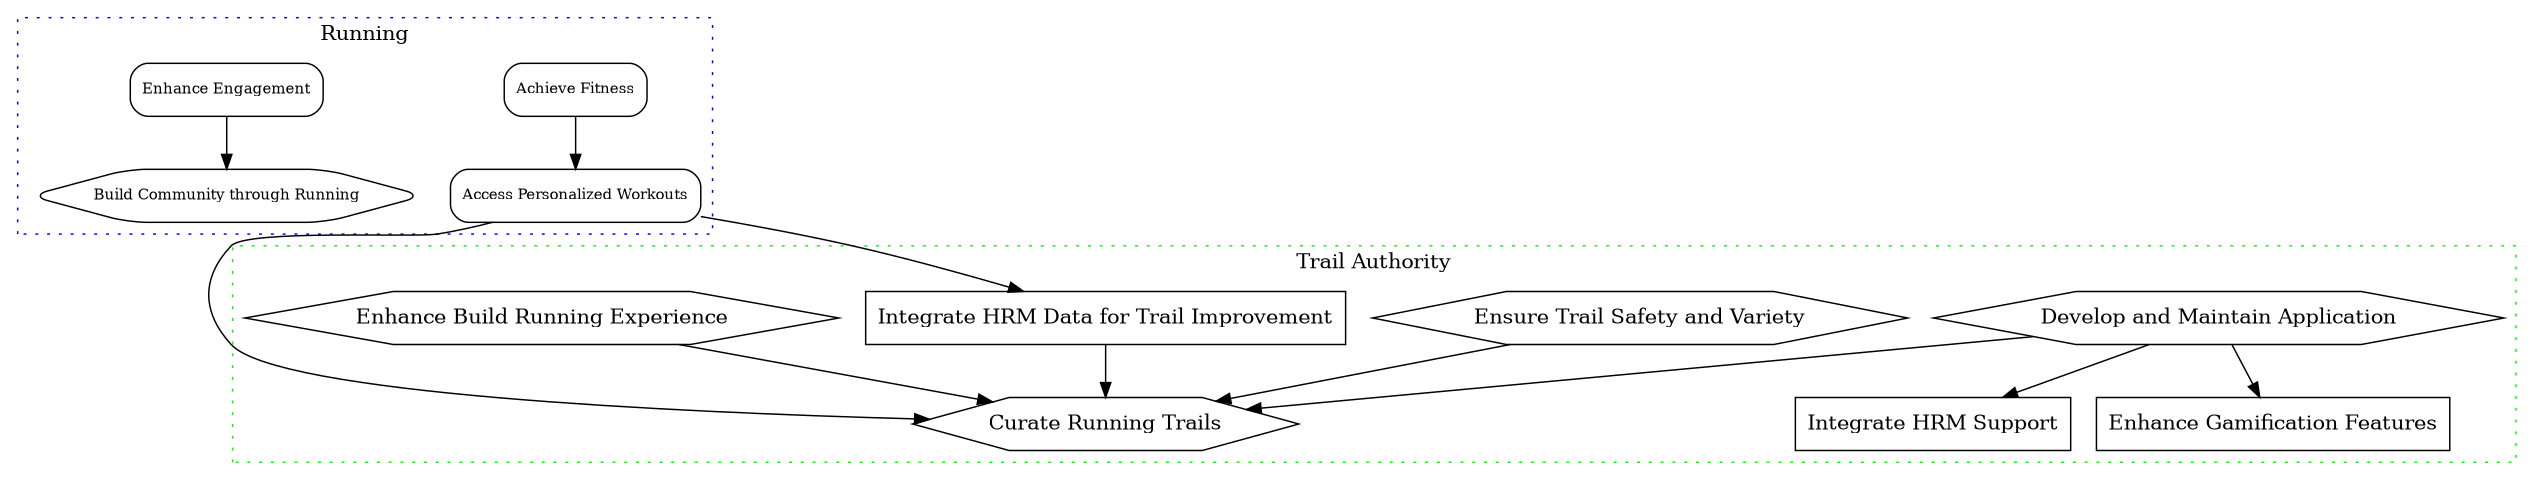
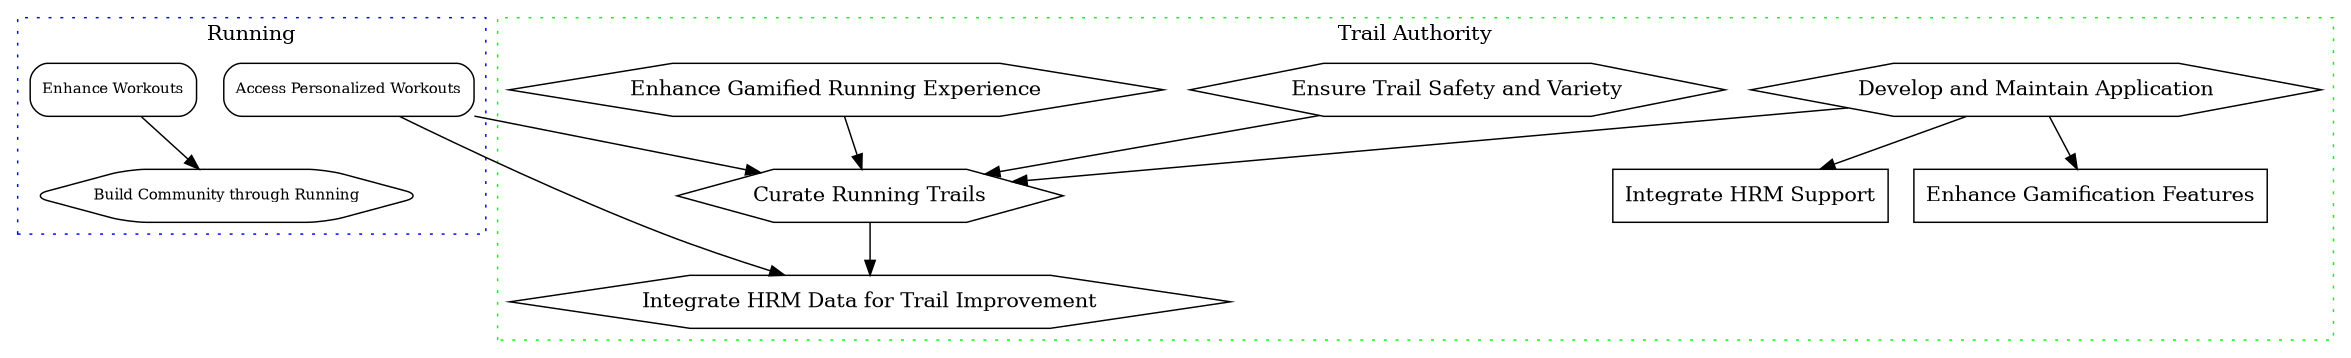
node "Enhance Engagement": label "Enhance Engagement" -> "Enhance Workouts"
node "Achieve Fitness": removed
node "Enhance Build Running Experience": label "Enhance Build Running Experience" -> "Enhance Gamified Running Experience"
node "Integrate HRM Data for Trail Improvement": shape box -> hexagon
edge "Integrate HRM Data for Trail Improvement" -> "Curate Running Trails": reversed
